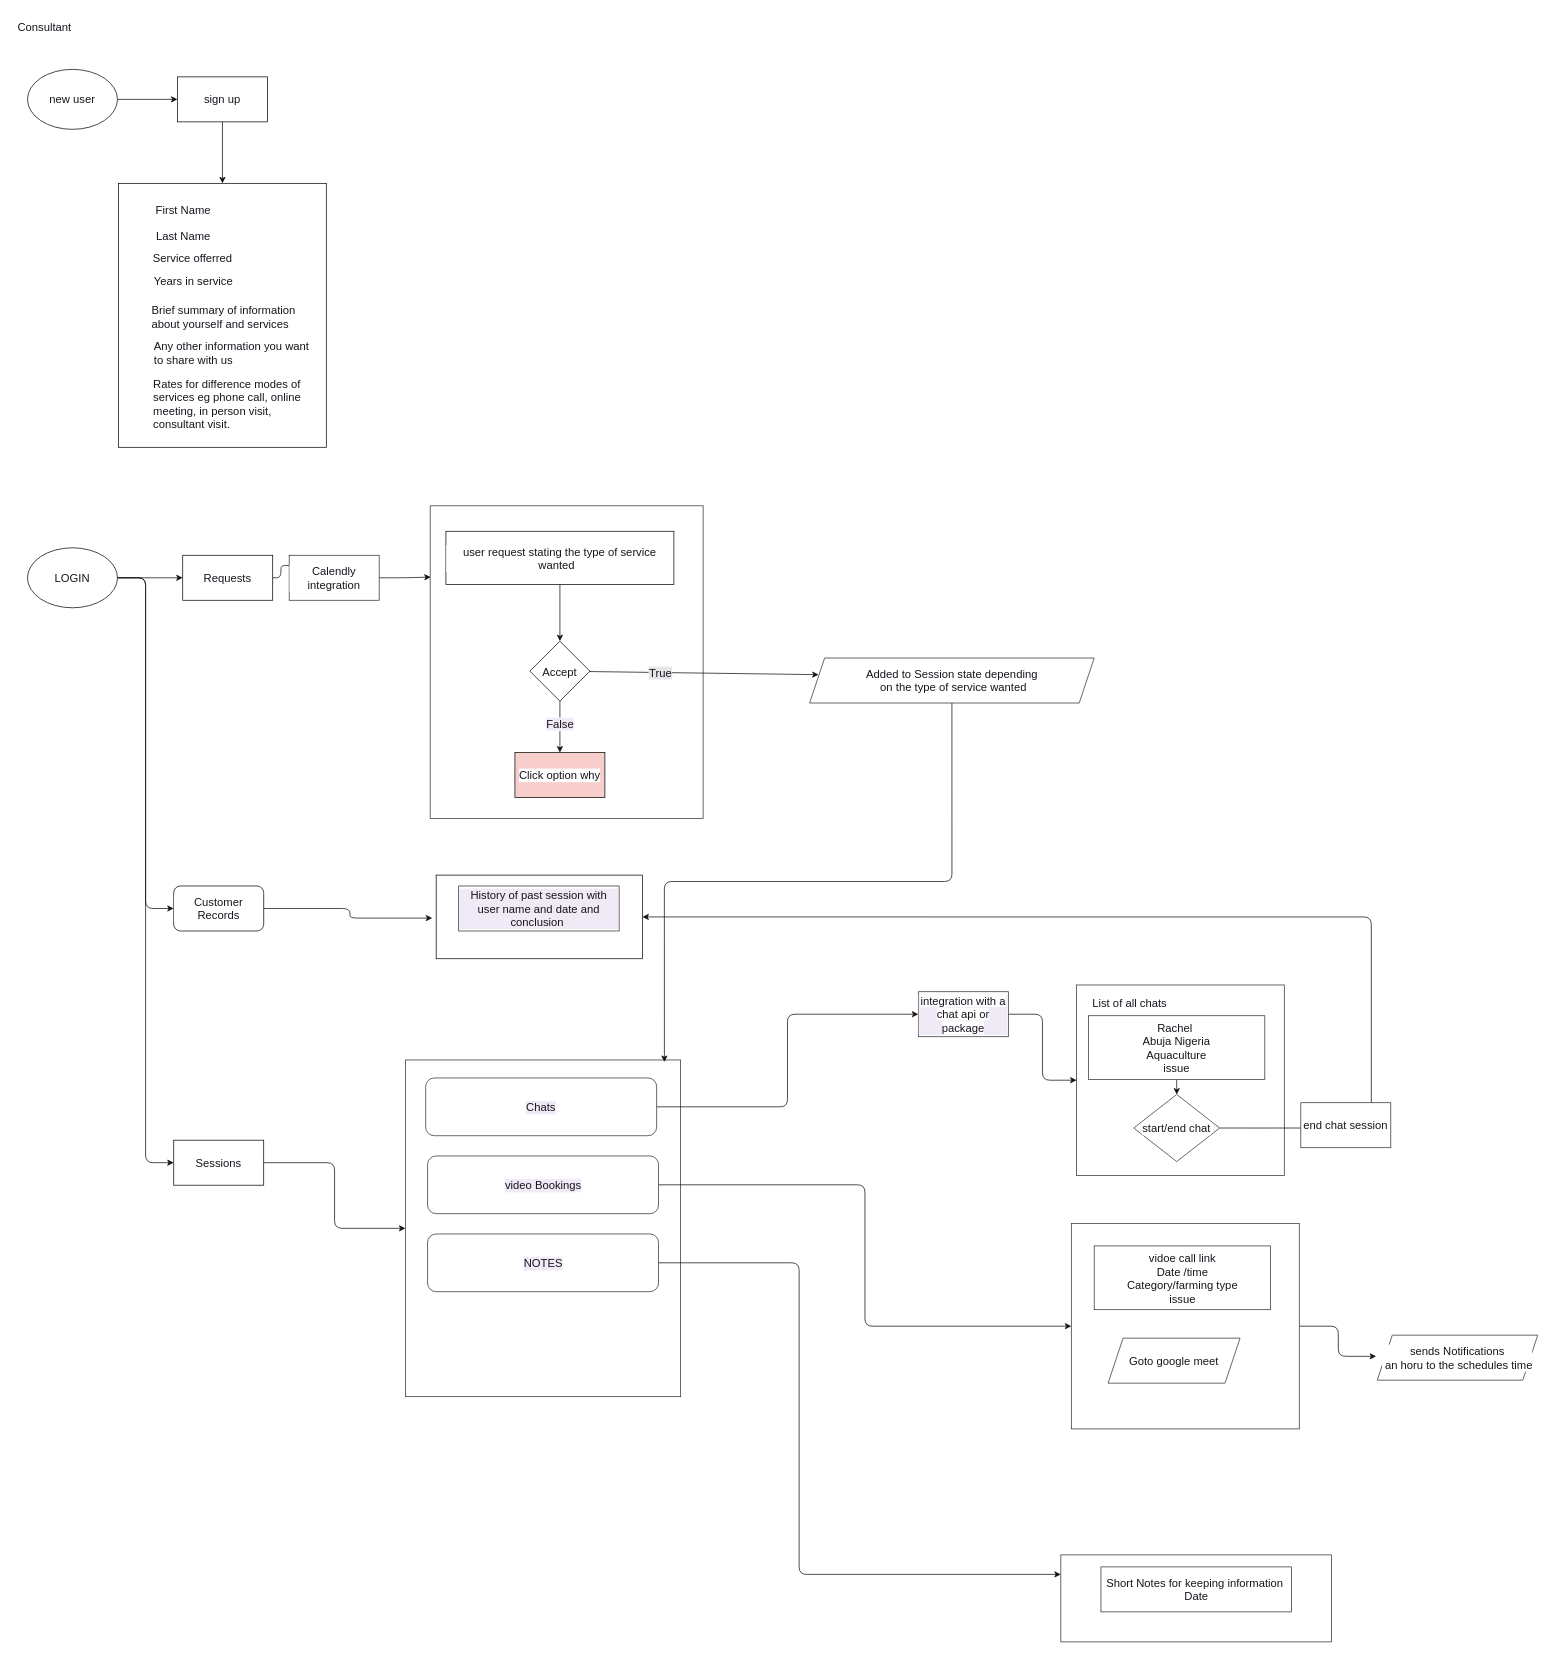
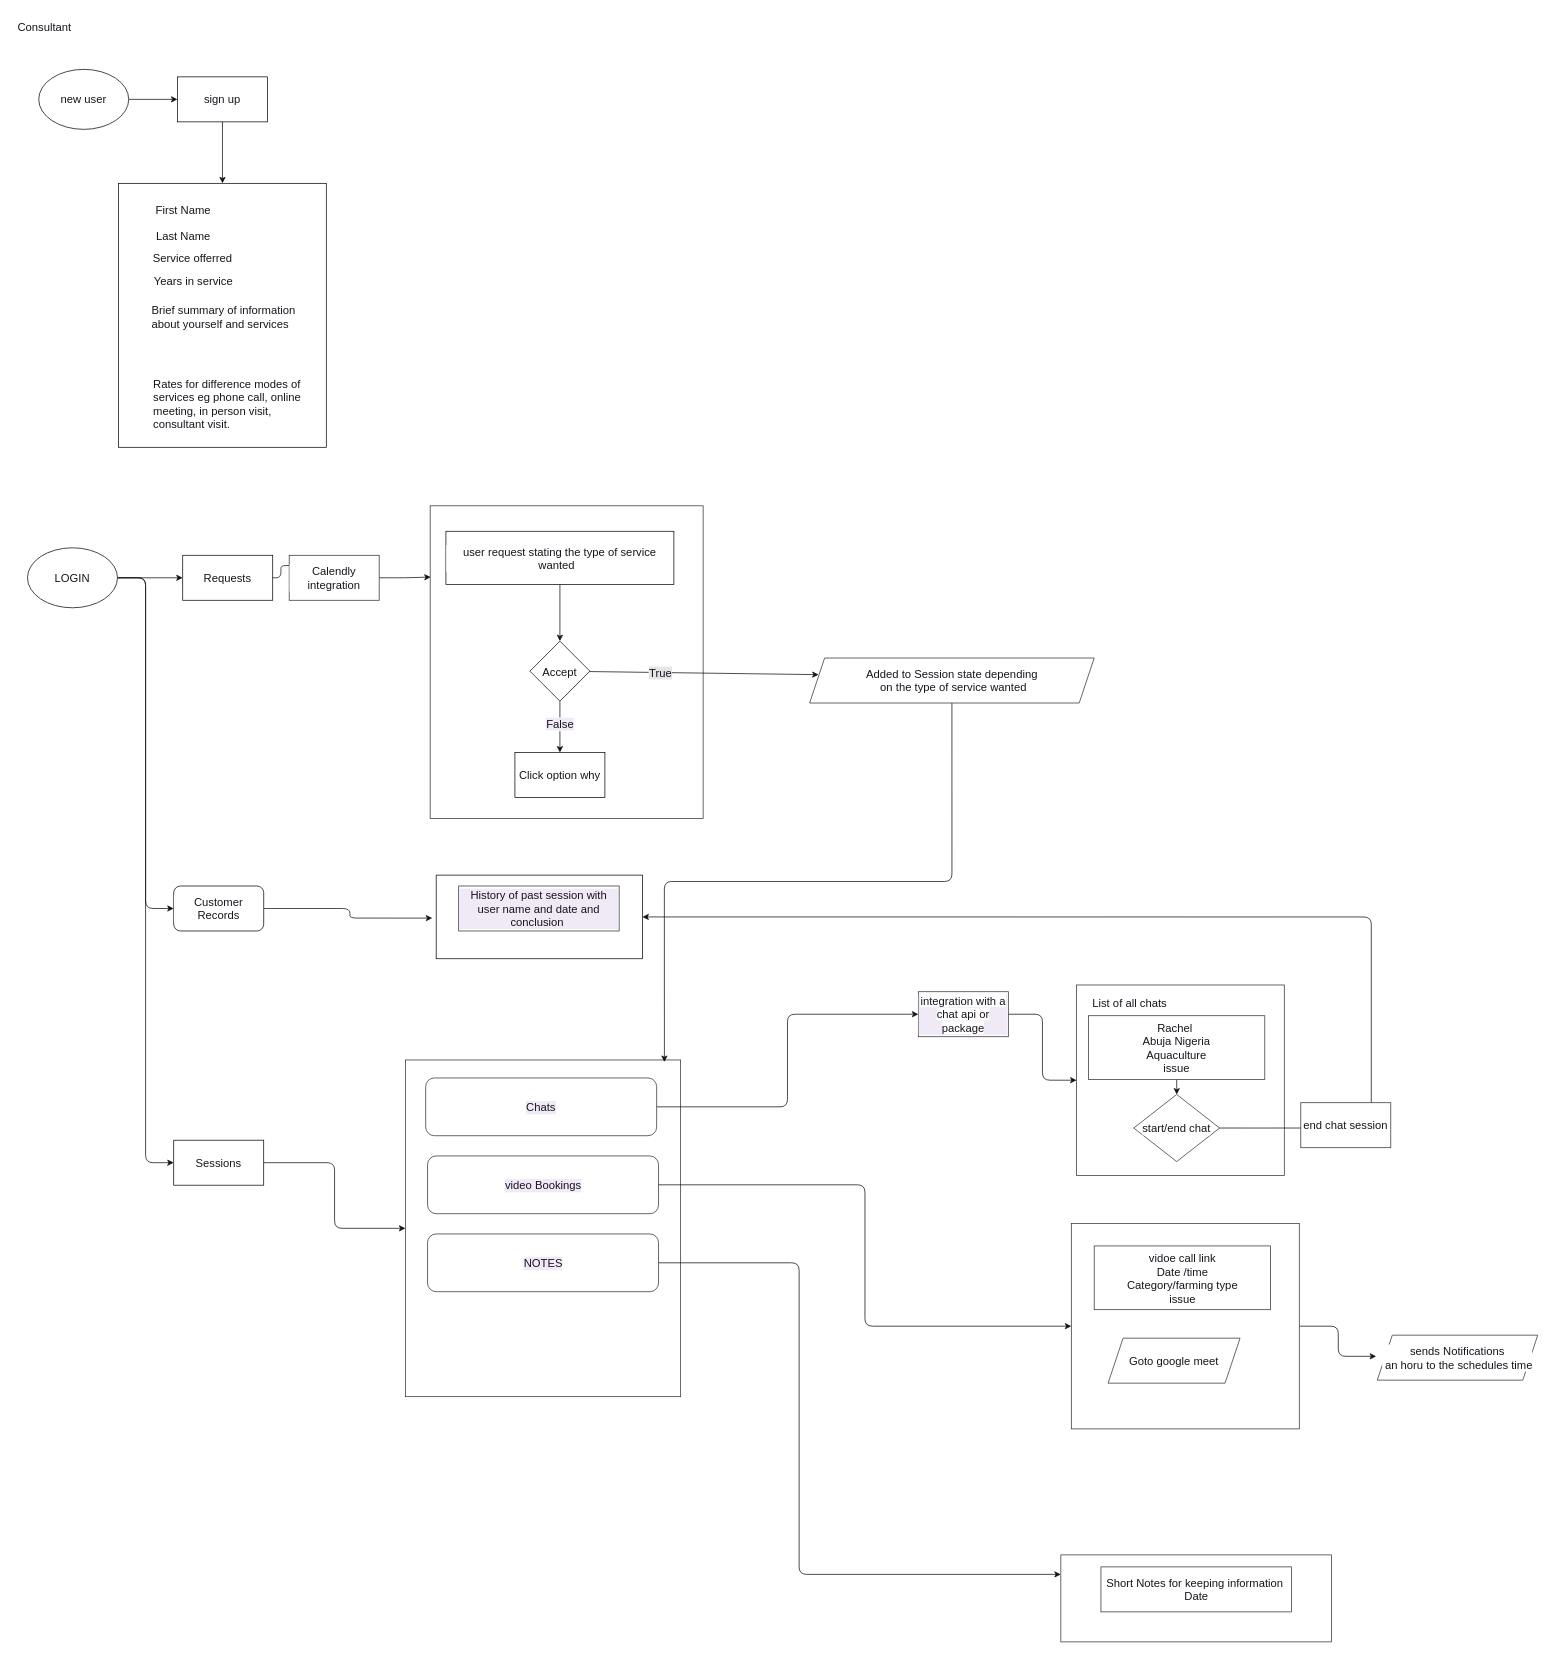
node "new user": moved (72, 99) -> (84, 99)
node "Any other information you want to share with us": removed
node "Click option why": fillcolor #f8cecc -> #ffffff
